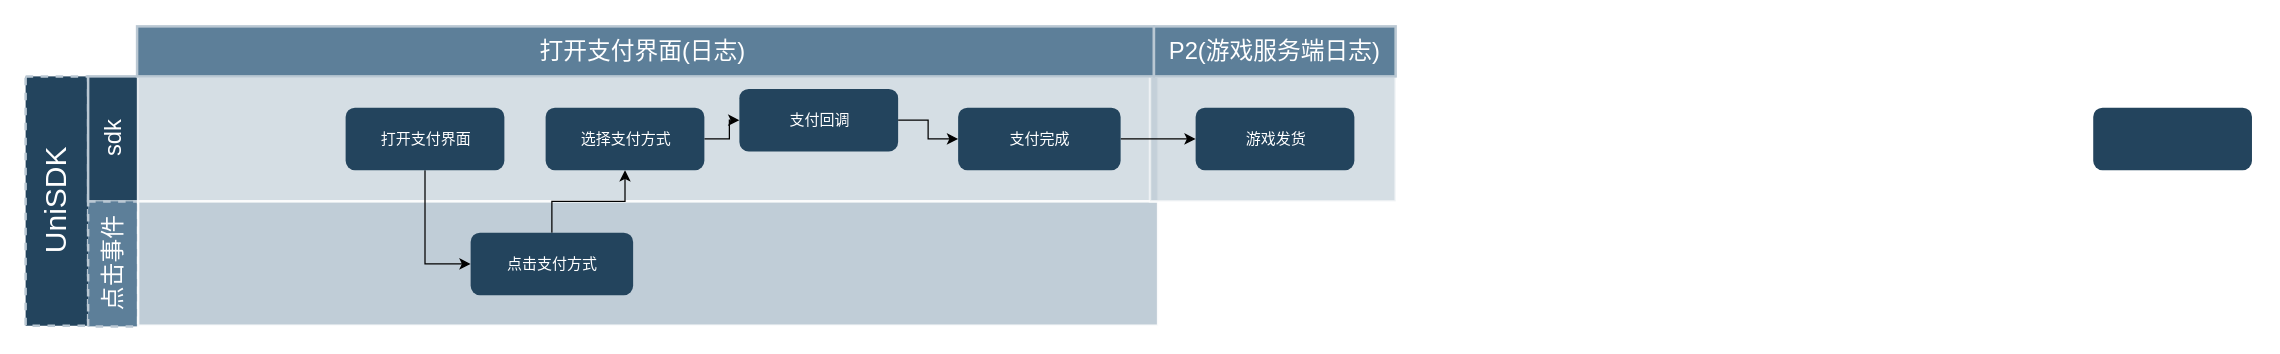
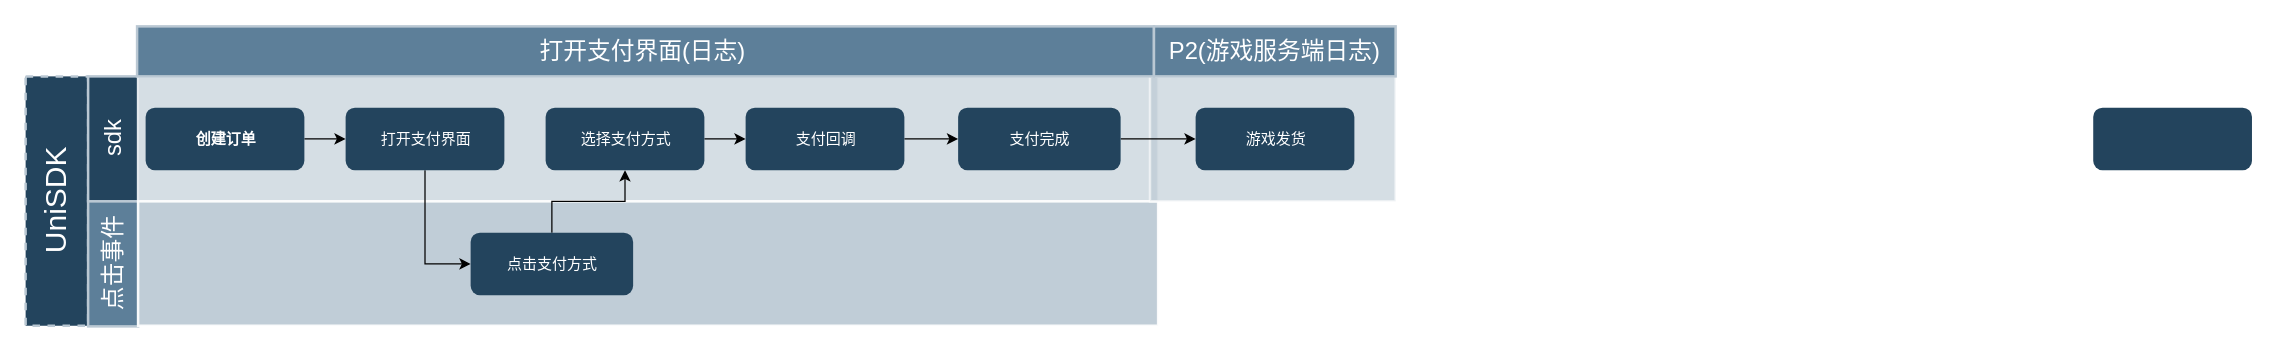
node "支付回调": moved (819, 120) -> (825, 139)
node "创建订单": added
edge "创建订单" -> "打开支付界面": added
node "点击事件": style dashed -> solid
